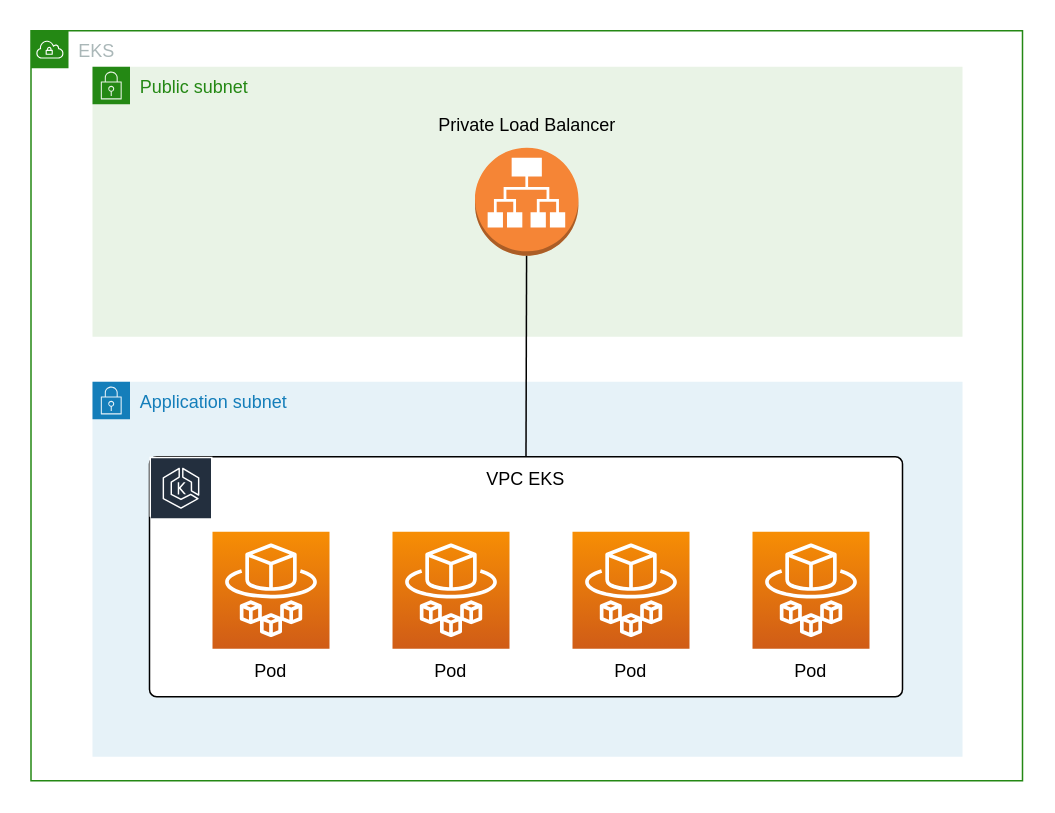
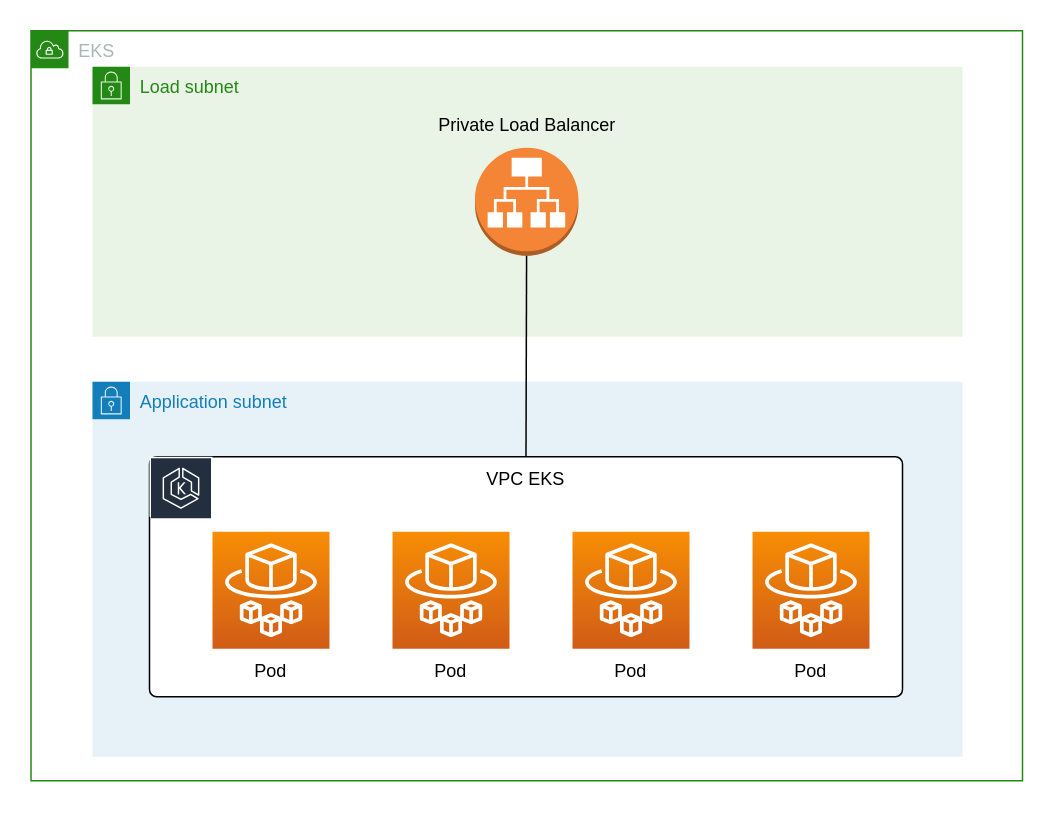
node "Public subnet": label "Public subnet" -> "Load subnet"
